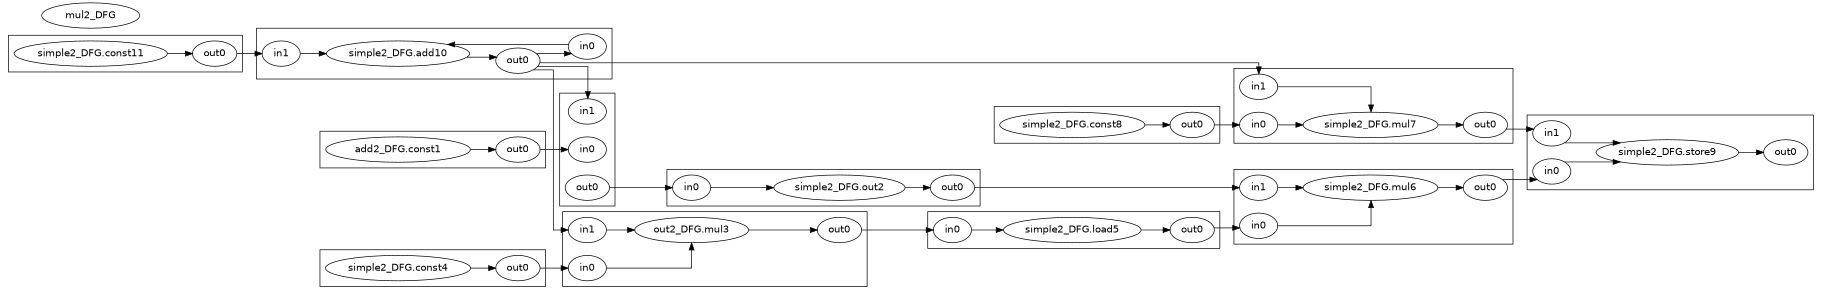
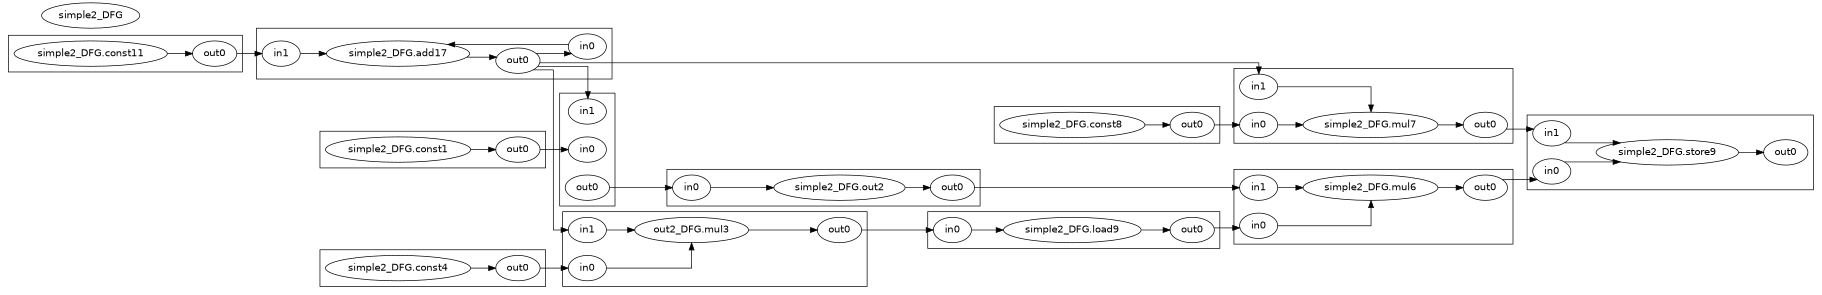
node "mul2_DFG": label "mul2_DFG" -> "simple2_DFG"
node "simple2_DFG.add10": label "simple2_DFG.add10" -> "simple2_DFG.add17"
node "add2_DFG.const1": label "add2_DFG.const1" -> "simple2_DFG.const1"
node "simple2_DFG.load5": label "simple2_DFG.load5" -> "simple2_DFG.load9"
